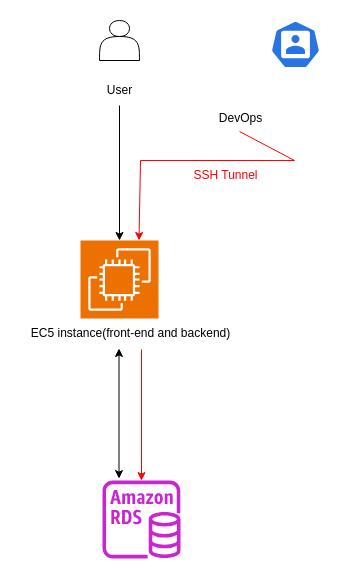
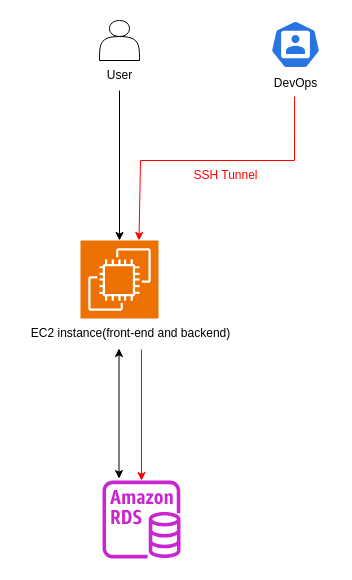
node "User": moved (120, 91) -> (120, 76)
node "DevOps": moved (241, 119) -> (296, 84)
node "EC5 instance(front-end and backend)": label "EC5 instance(front-end and backend)" -> "EC2 instance(front-end and backend)"
